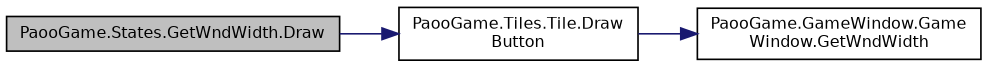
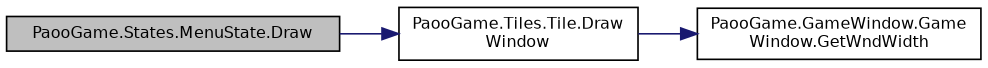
node "PaooGame.States.GetWndWidth.Draw": label "PaooGame.States.GetWndWidth.Draw" -> "PaooGame.States.MenuState.Draw"
node "PaooGame.Tiles.Tile.Draw Button": label "PaooGame.Tiles.Tile.Draw Button" -> "PaooGame.Tiles.Tile.Draw Window"
